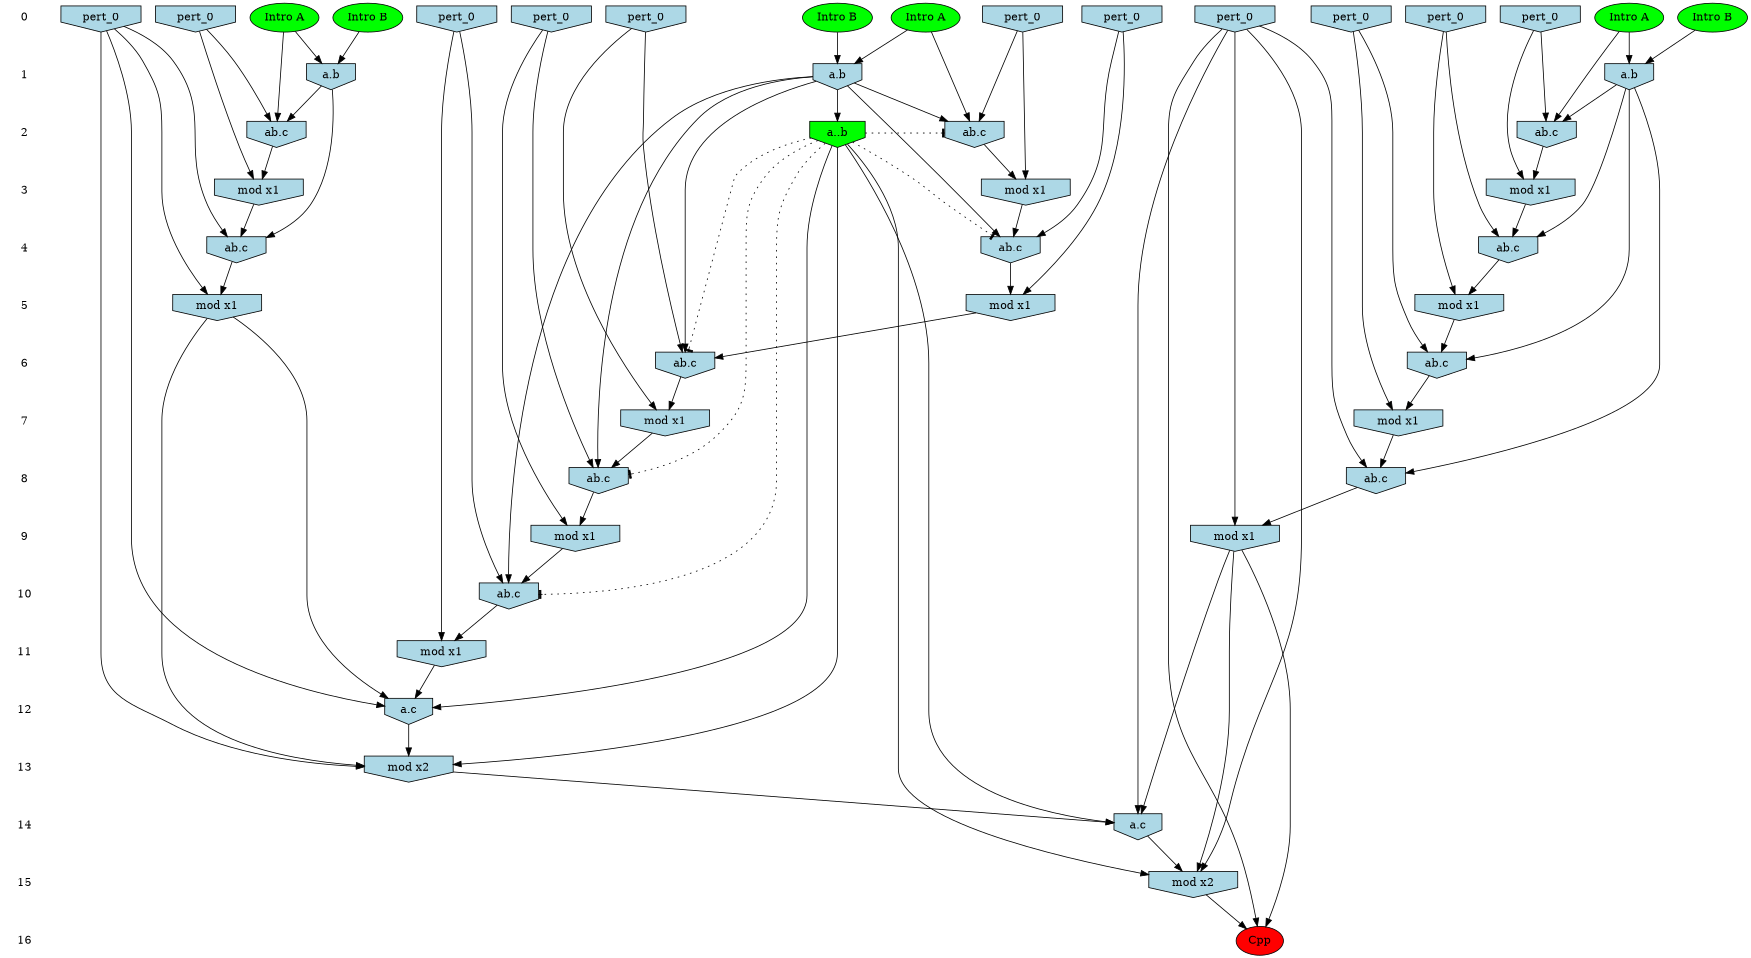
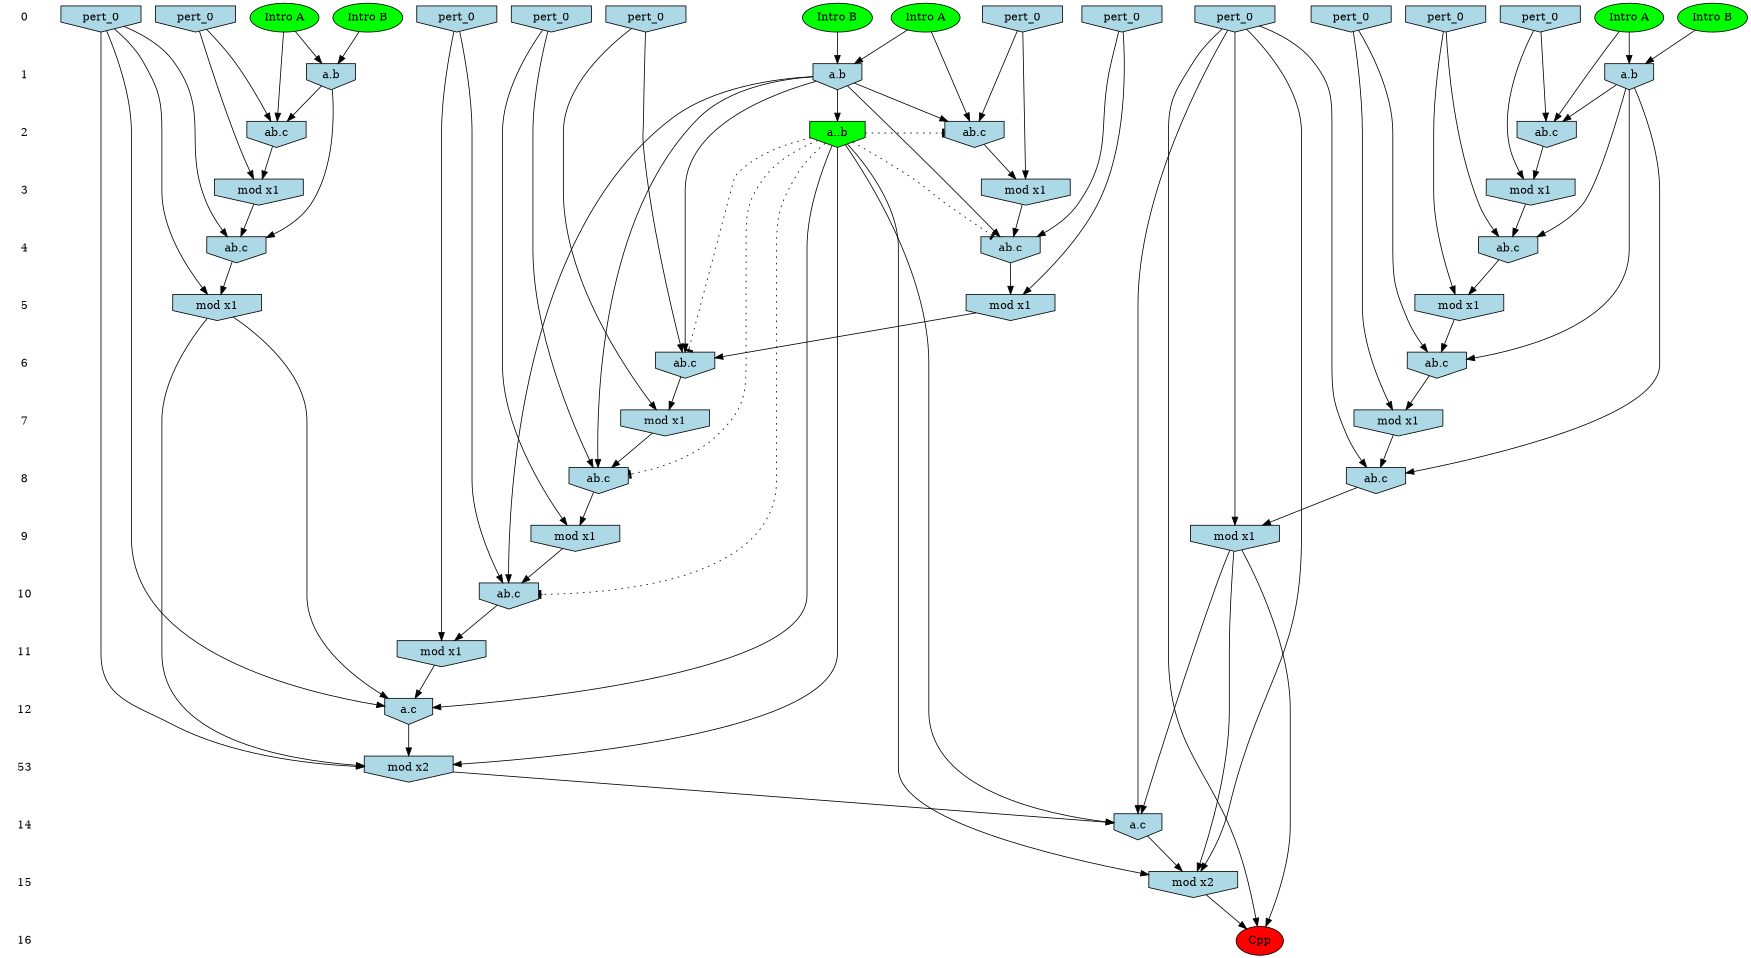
node "13": label "13" -> "53"
